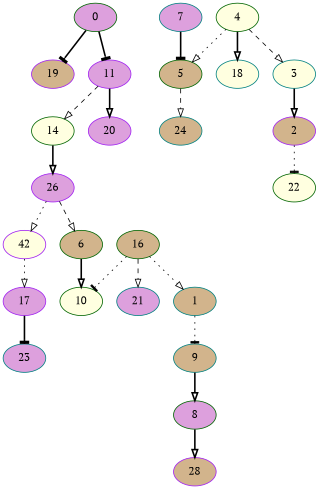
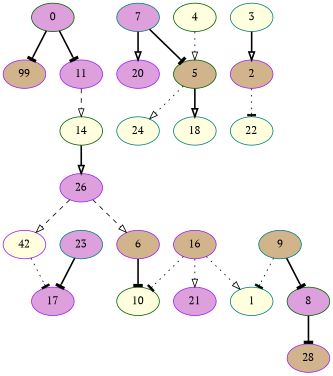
edge "4" -> "18": now "5" -> "18"
edge "4" -> "3": removed
node "19": label "19" -> "99"
edge "11" -> "20": now "7" -> "20"
edge "5" -> "24": style dashed -> dotted
node "24": fillcolor tan -> lightyellow
node "22": color darkgreen -> teal
edge "26" -> "42": style dotted -> dashed
node "6": color darkgreen -> purple
node "16": color darkgreen -> purple
edge "42" -> "17": arrowhead onormal -> tee
edge "6" -> "10": arrowhead onormal -> tee
edge "16" -> "21": style dashed -> dotted
node "21": color teal -> purple
node "1": fillcolor tan -> lightyellow
edge "17" -> "23": reversed
edge "1" -> "9": reversed
edge "9" -> "8": arrowhead onormal -> tee
edge "8" -> "28": arrowhead onormal -> tee
